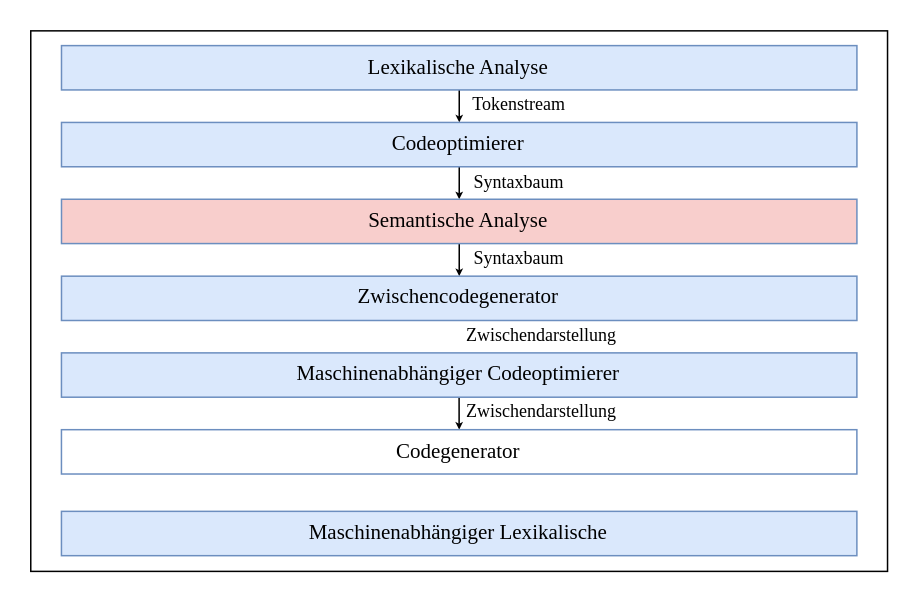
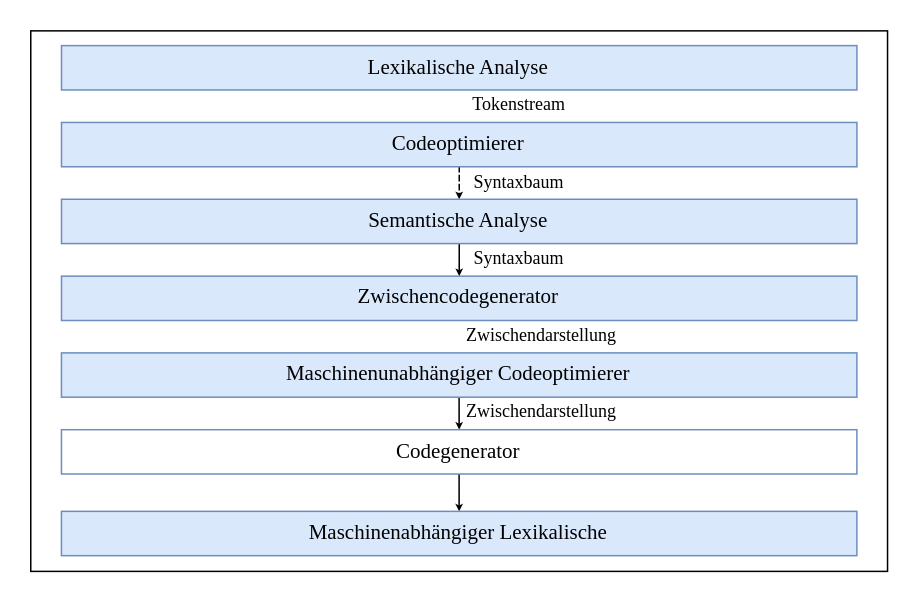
edge "Lexikalische Analyse" -> "Codeoptimierer": removed
edge "Codeoptimierer" -> "Semantische Analyse": style solid -> dashed
node "Semantische Analyse": fillcolor #f8cecc -> #dae8fc
node "Maschinenabhängiger Codeoptimierer": label "Maschinenabhängiger Codeoptimierer" -> "Maschinenunabhängiger Codeoptimierer"
edge "Codegenerator" -> "Maschinenabhängiger Lexikalische": added
